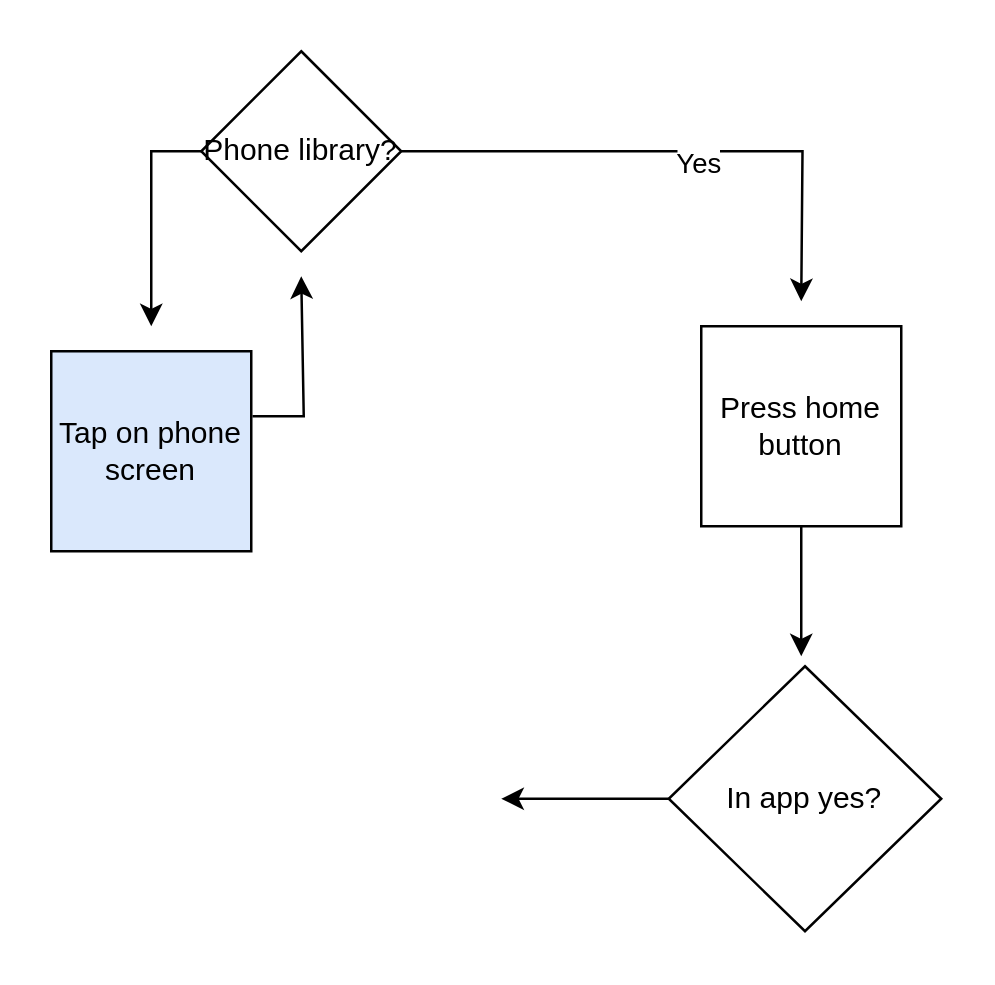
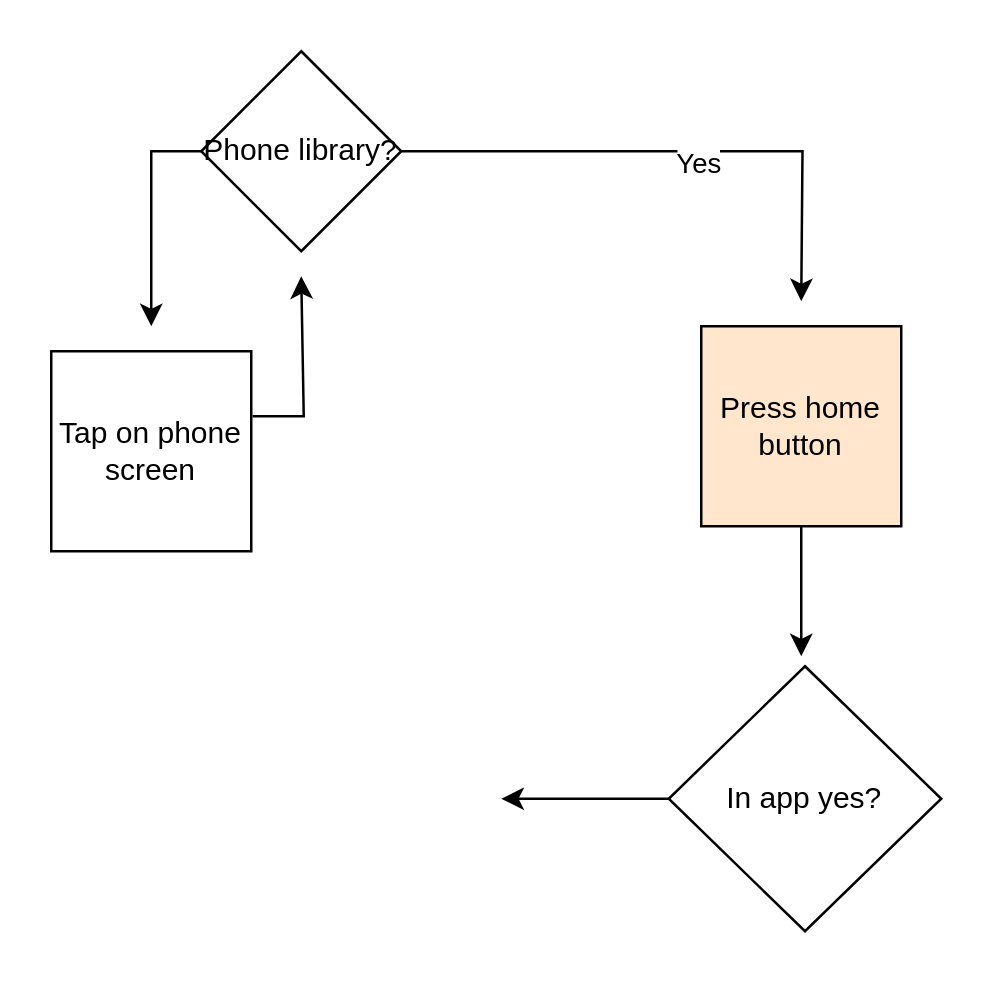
node "Press home button": fillcolor #ffffff -> #ffe6cc
node "Tap on phone screen": fillcolor #dae8fc -> #ffffff
